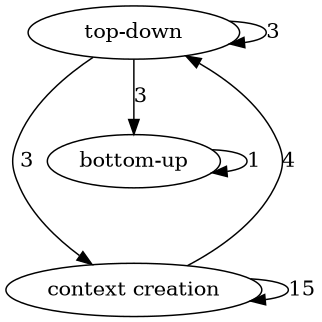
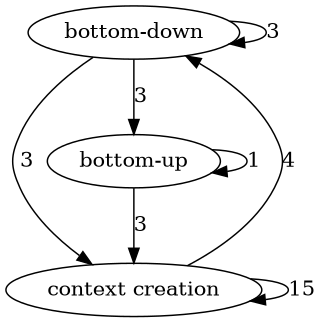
node "top-down": label "top-down" -> "bottom-down"
edge "bottom-up" -> "context creation": added, label "3"
